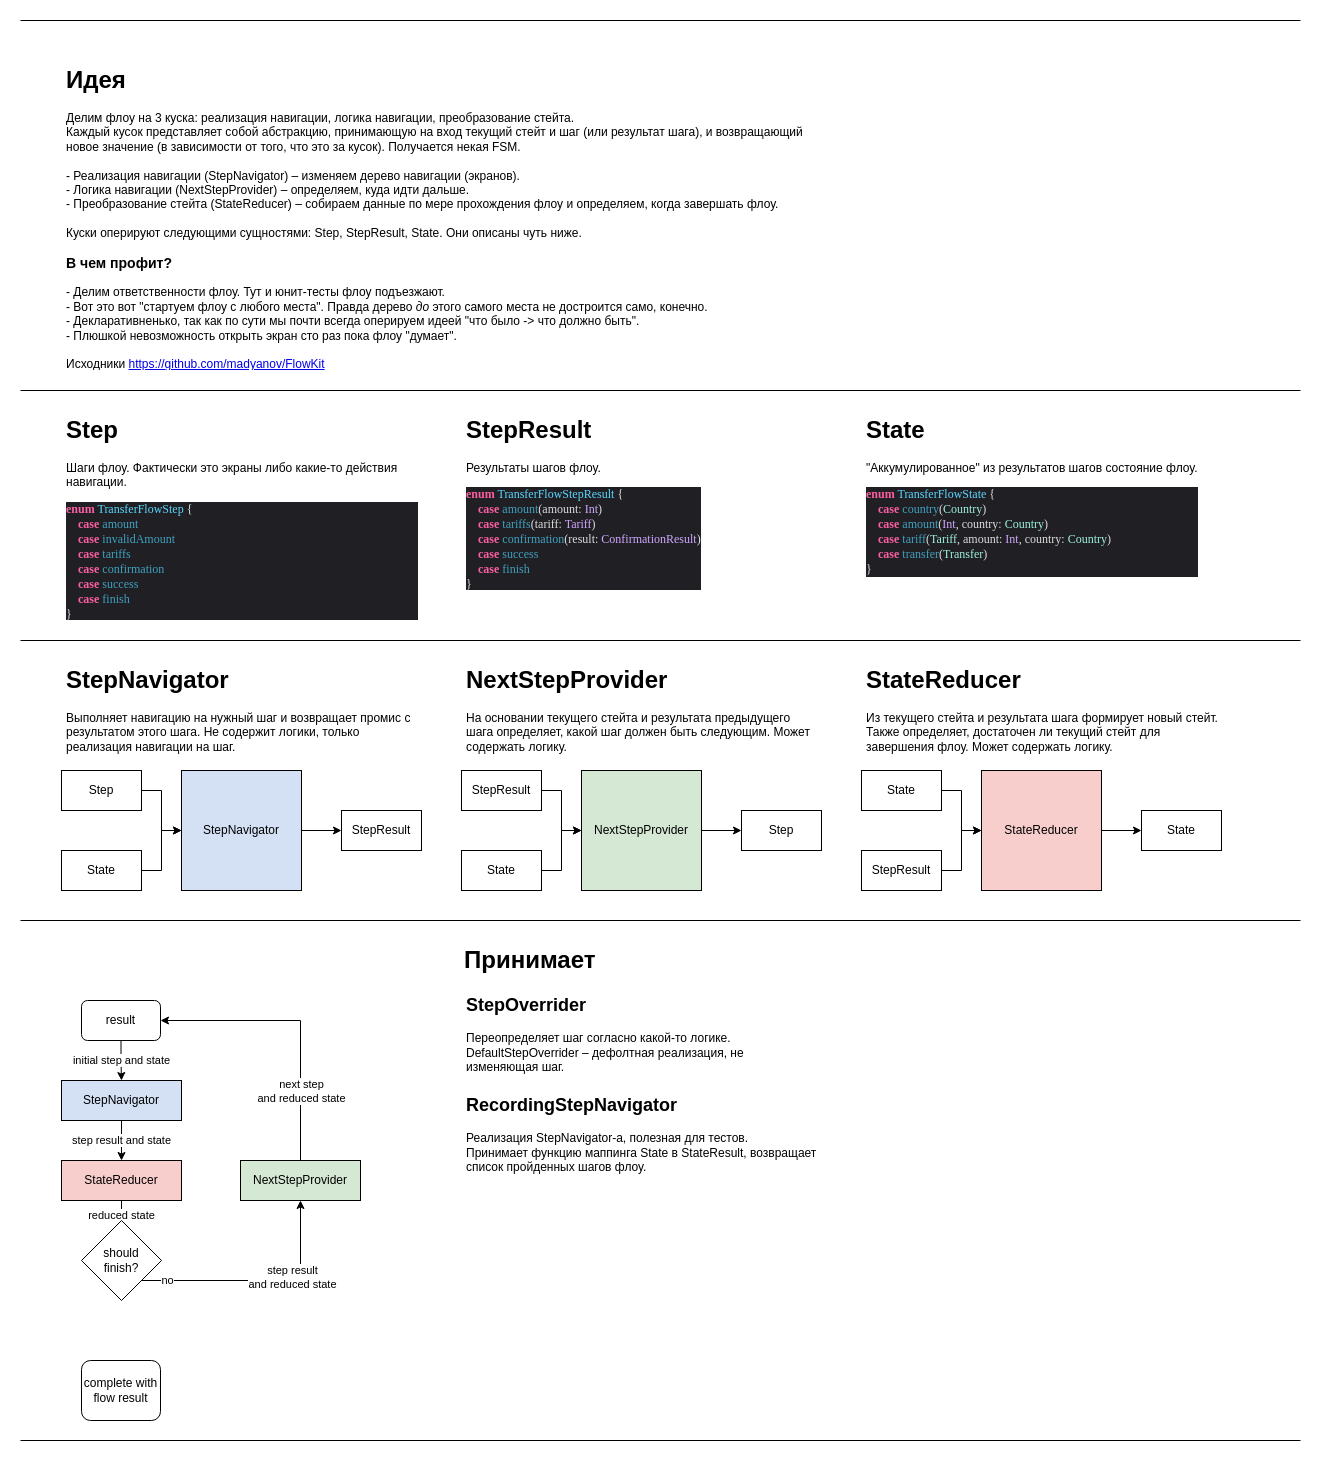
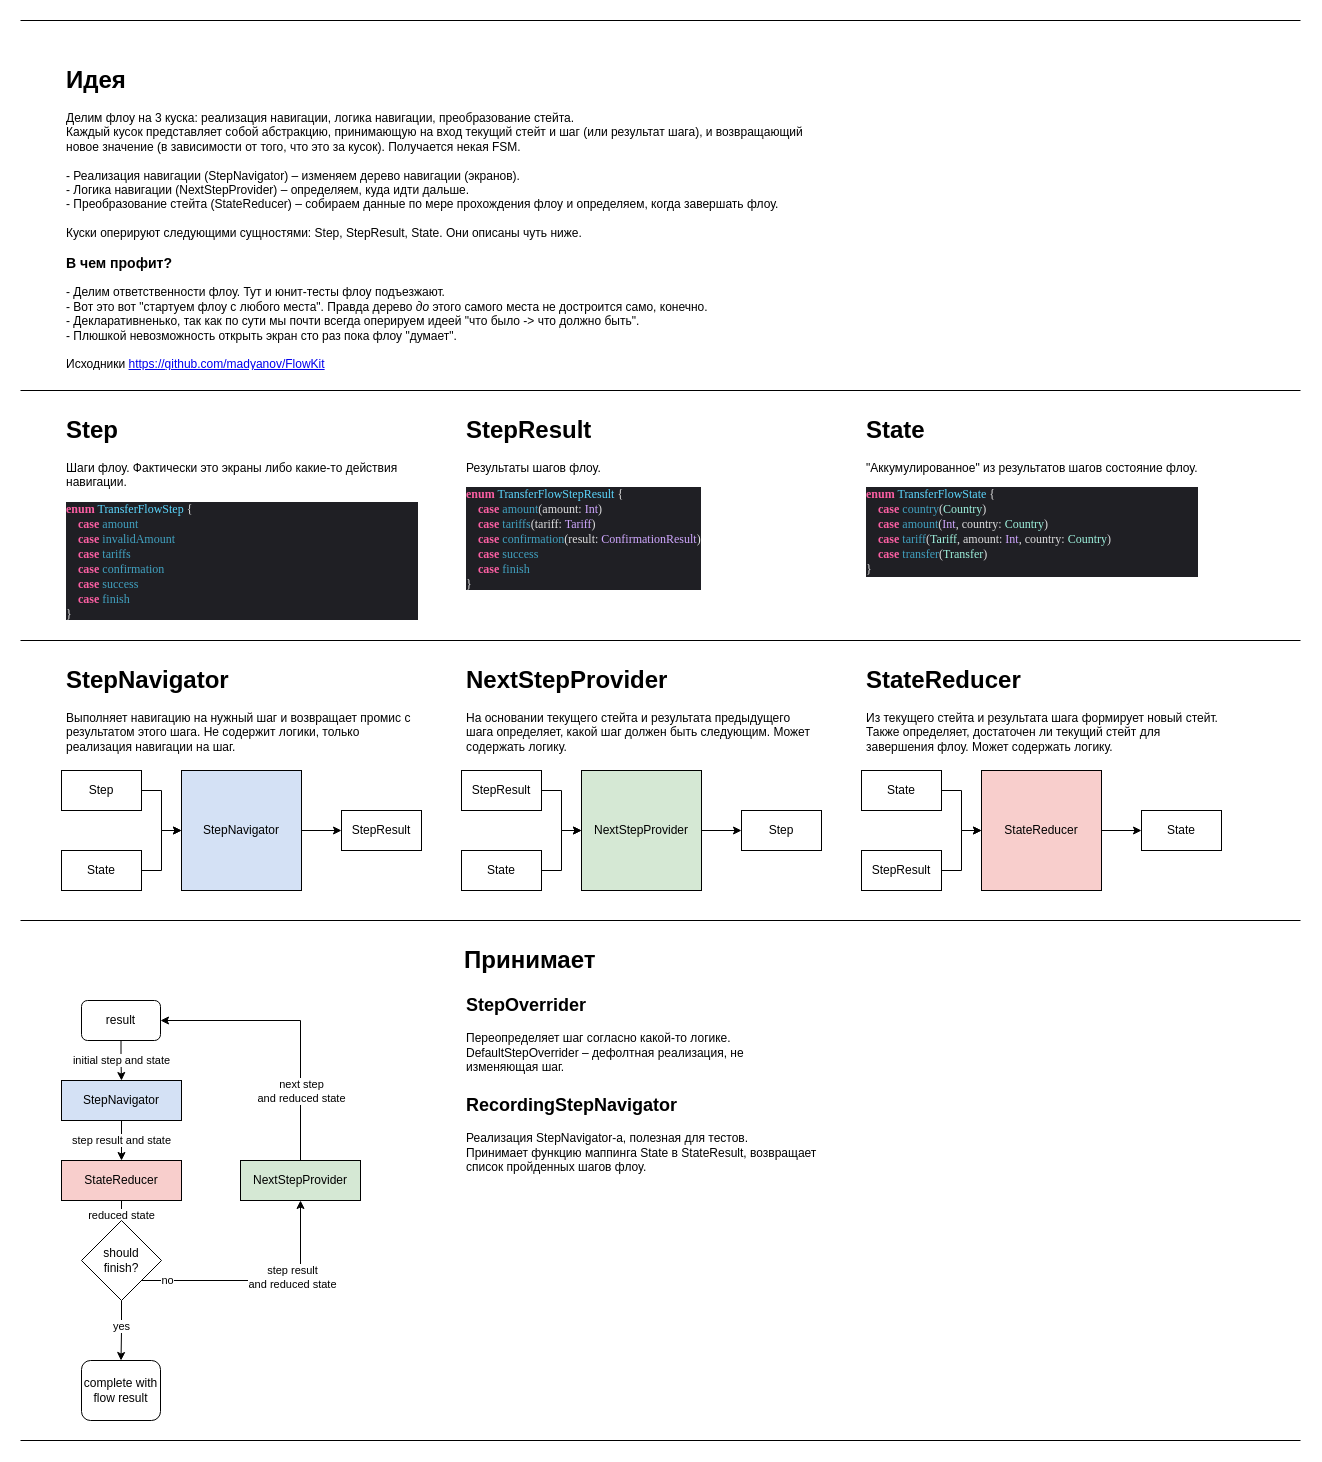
edge "should finish?" -> "complete with flow result": added, label "yes"
